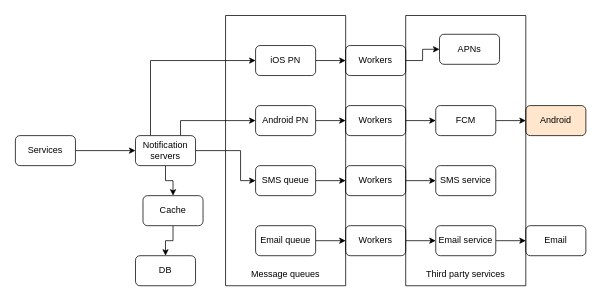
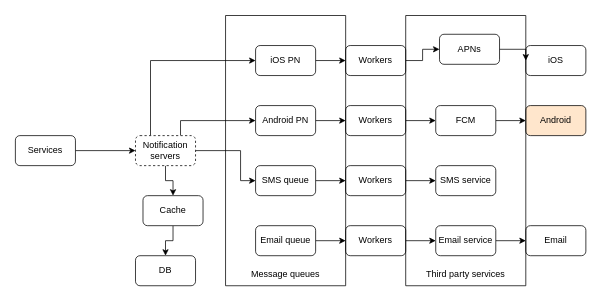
edge "APNs" -> "iOS": added
node "iOS": added
node "Notification servers": style solid -> dashed
